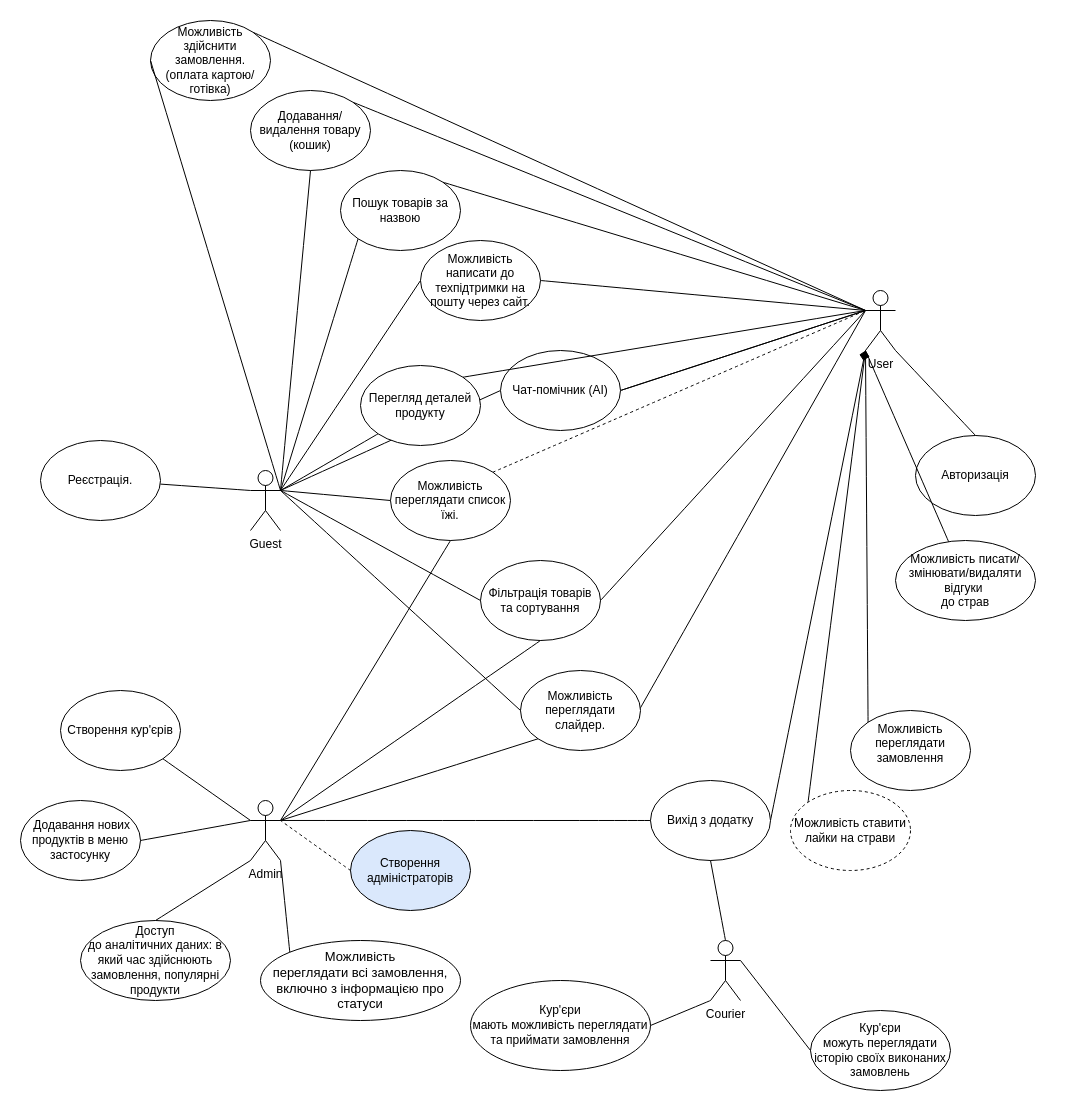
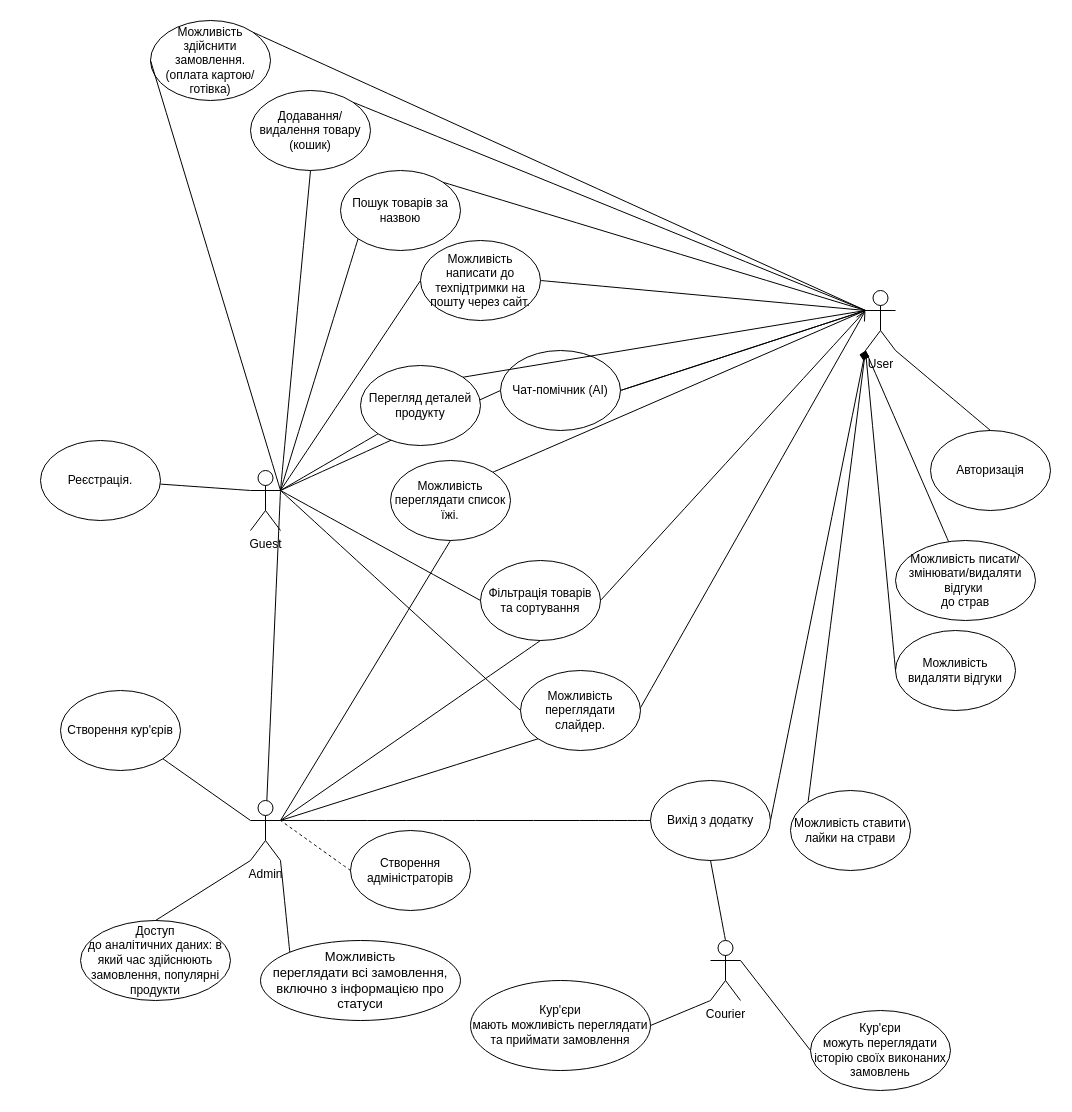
edge "User" -- "Можливість переглядати слайдер.": arrowhead none -> open
edge "User" -- "Можливість переглядати список їжі.": style dashed -> solid
node "Авторизація": moved (976, 476) -> (991, 471)
edge "Guest" -- "Можливість переглядати список їжі.": now "Guest" -- "Admin"
edge "User" -- "Можливість видаляти відгуки": added
edge "User" -- "Можливість переглядати замовлення": removed
node "Можливість видаляти відгуки": added
node "Можливість переглядати замовлення": removed
edge "Admin" -- "Додавання нових продуктів в меню застосунку": removed
node "Можливість ставити лайки на страви": style dashed -> solid
node "Додавання нових продуктів в меню застосунку": removed
node "Створення адміністраторів": fillcolor #dae8fc -> #ffffff
